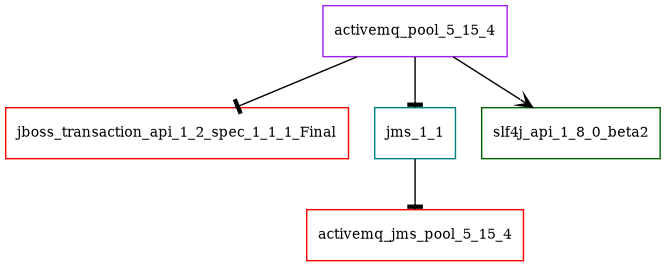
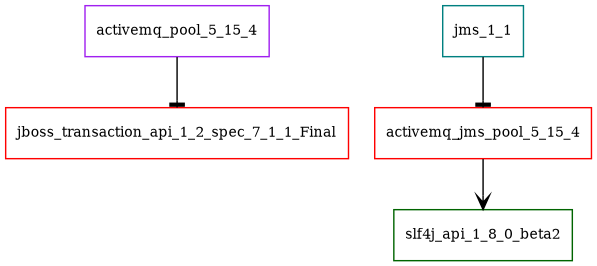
edge "activemq_pool_5_15_4" -> "slf4j_api_1_8_0_beta2": now "activemq_jms_pool_5_15_4" -> "slf4j_api_1_8_0_beta2"
edge "activemq_pool_5_15_4" -> "jms_1_1": removed
node "jboss_transaction_api_1_2_spec_1_1_1_Final": label "jboss_transaction_api_1_2_spec_1_1_1_Final" -> "jboss_transaction_api_1_2_spec_7_1_1_Final"
